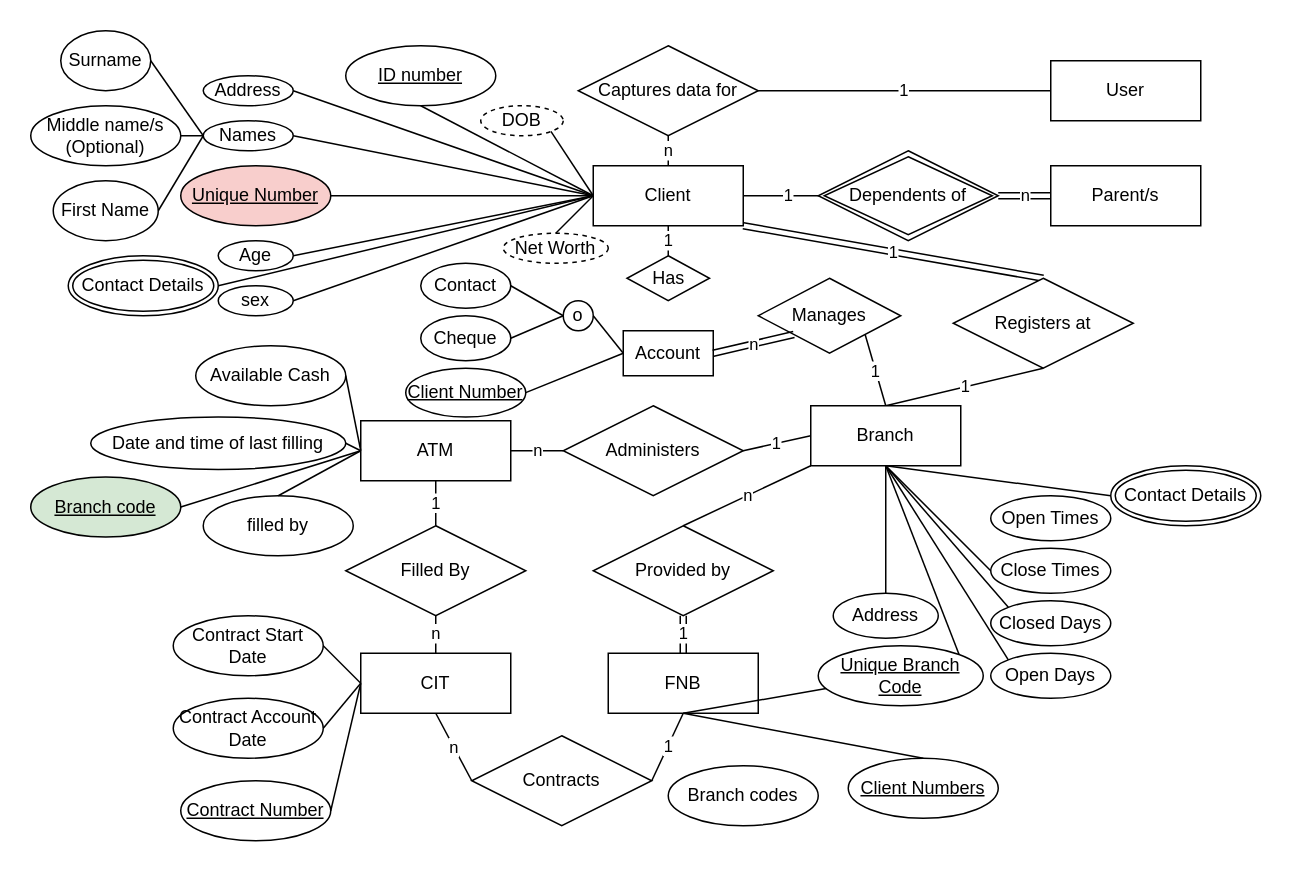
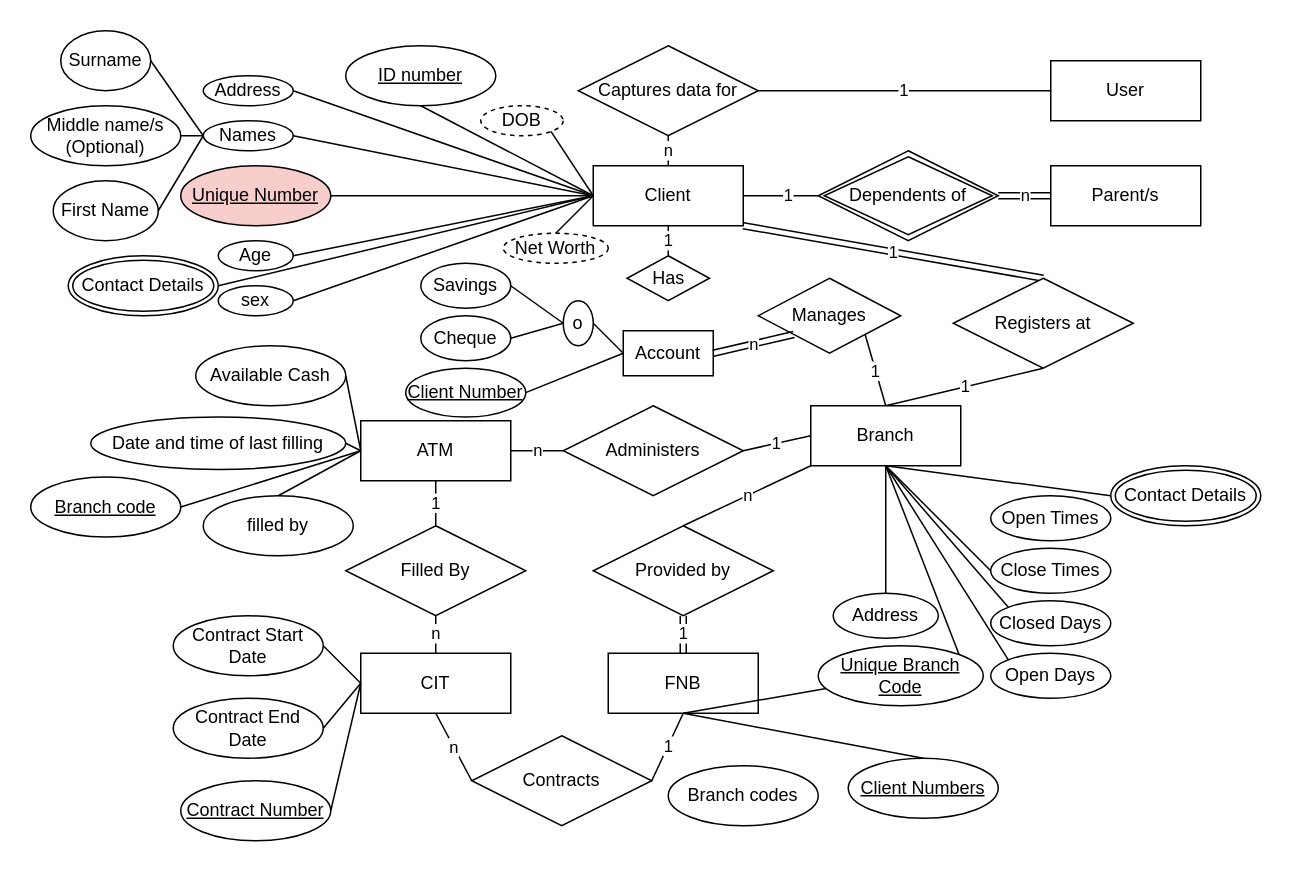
node "Contact": label "Contact" -> "Savings"
node "o": size 30x30 -> 30x45
node "Branch code": fillcolor #d5e8d4 -> #ffffff
node "Contract Account Date": label "Contract Account Date" -> "Contract End Date"
